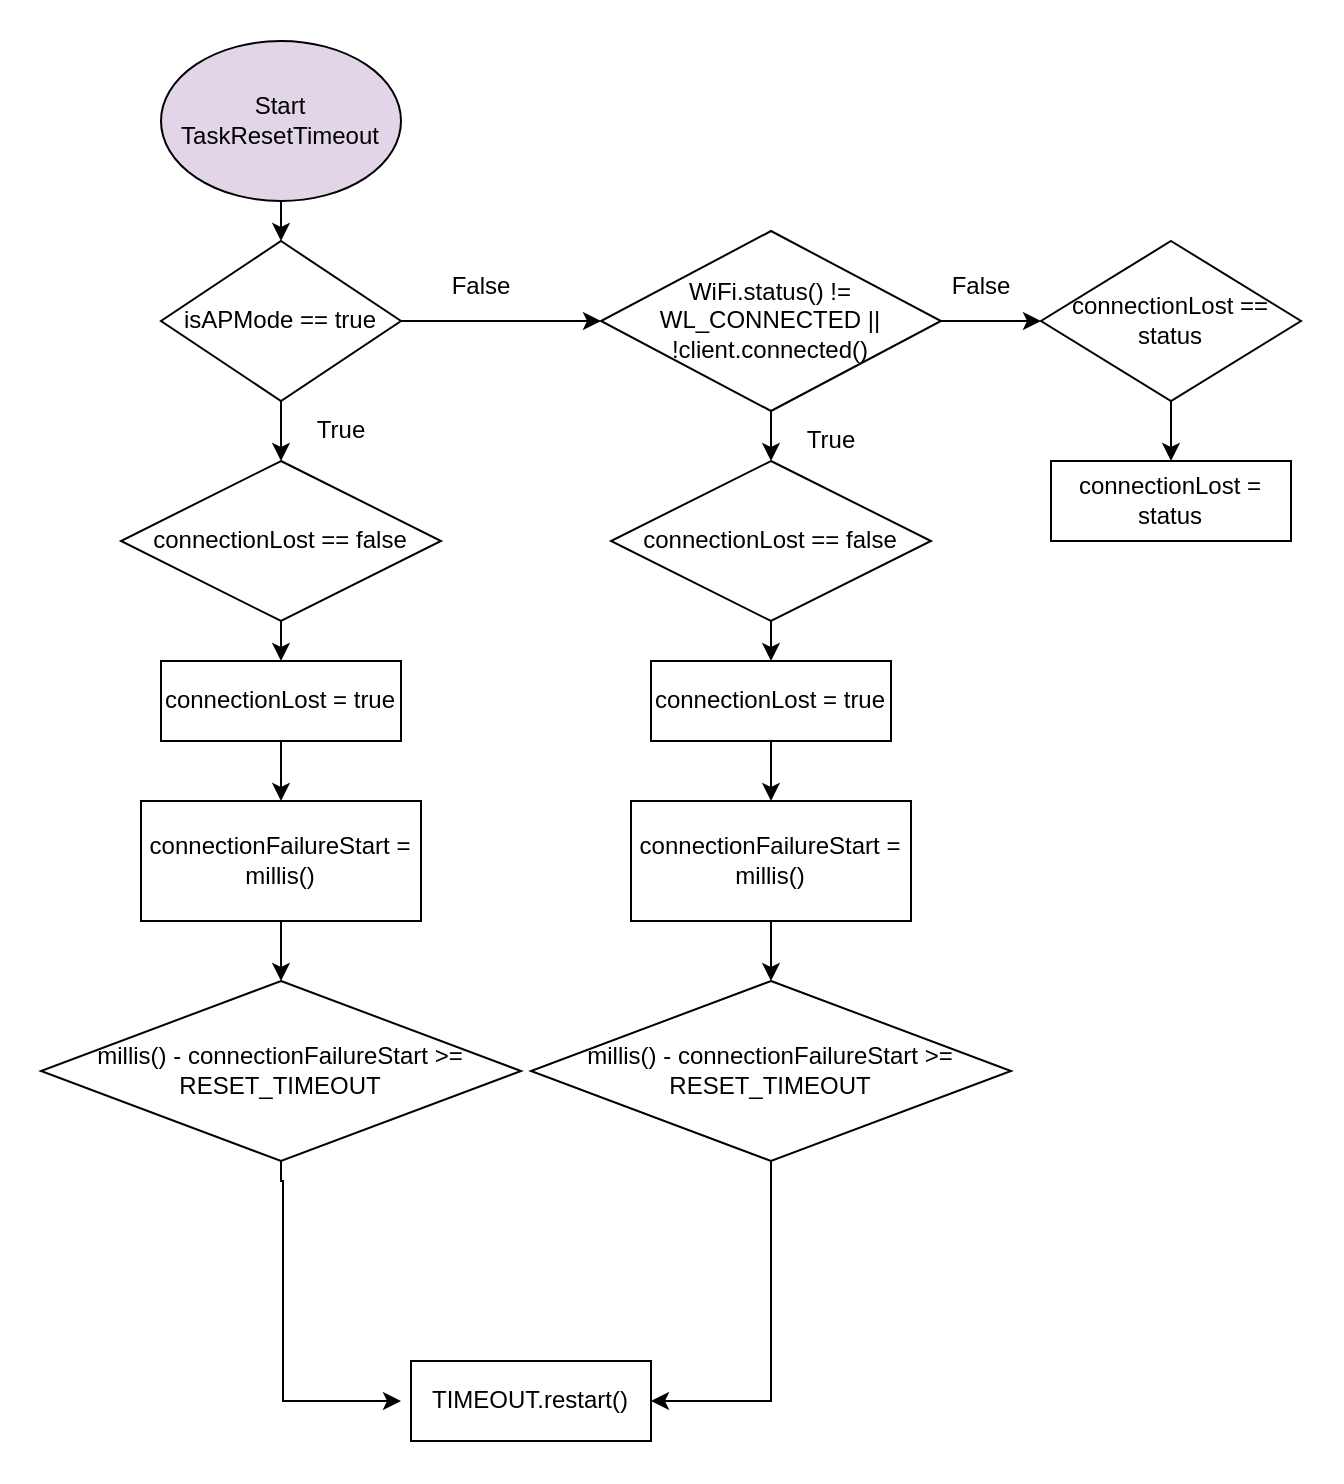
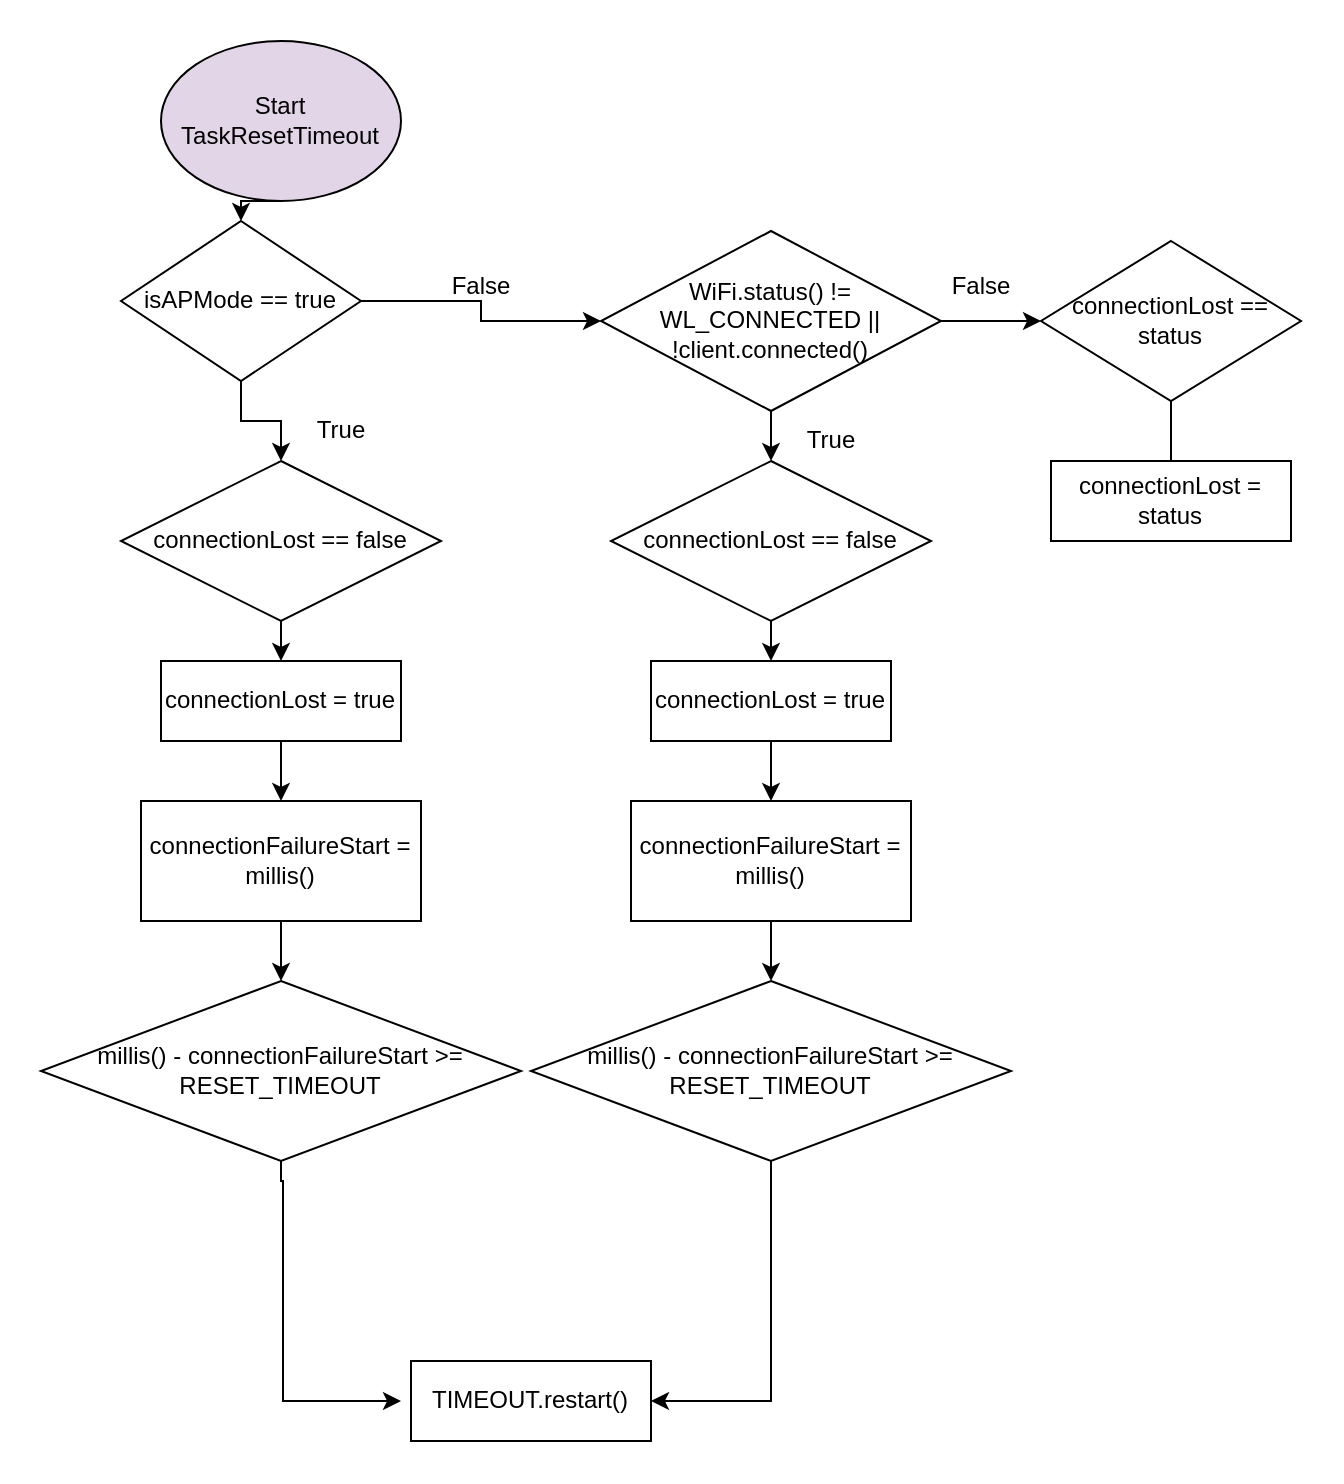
node "isAPMode == true": moved (281, 321) -> (241, 301)
edge "connectionLost == status" -> "connectionLost = status": arrowhead classic -> none
